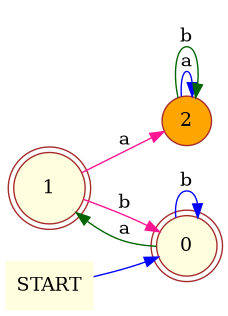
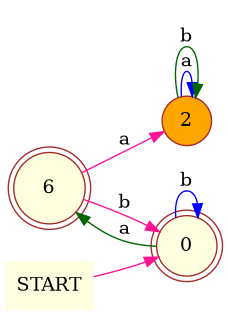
node "1": label "1" -> "6"
edge "START" -> "0": color blue -> deeppink
